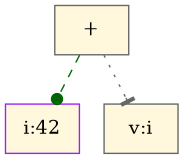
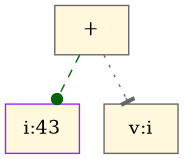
node "i:42": label "i:42" -> "i:43"
